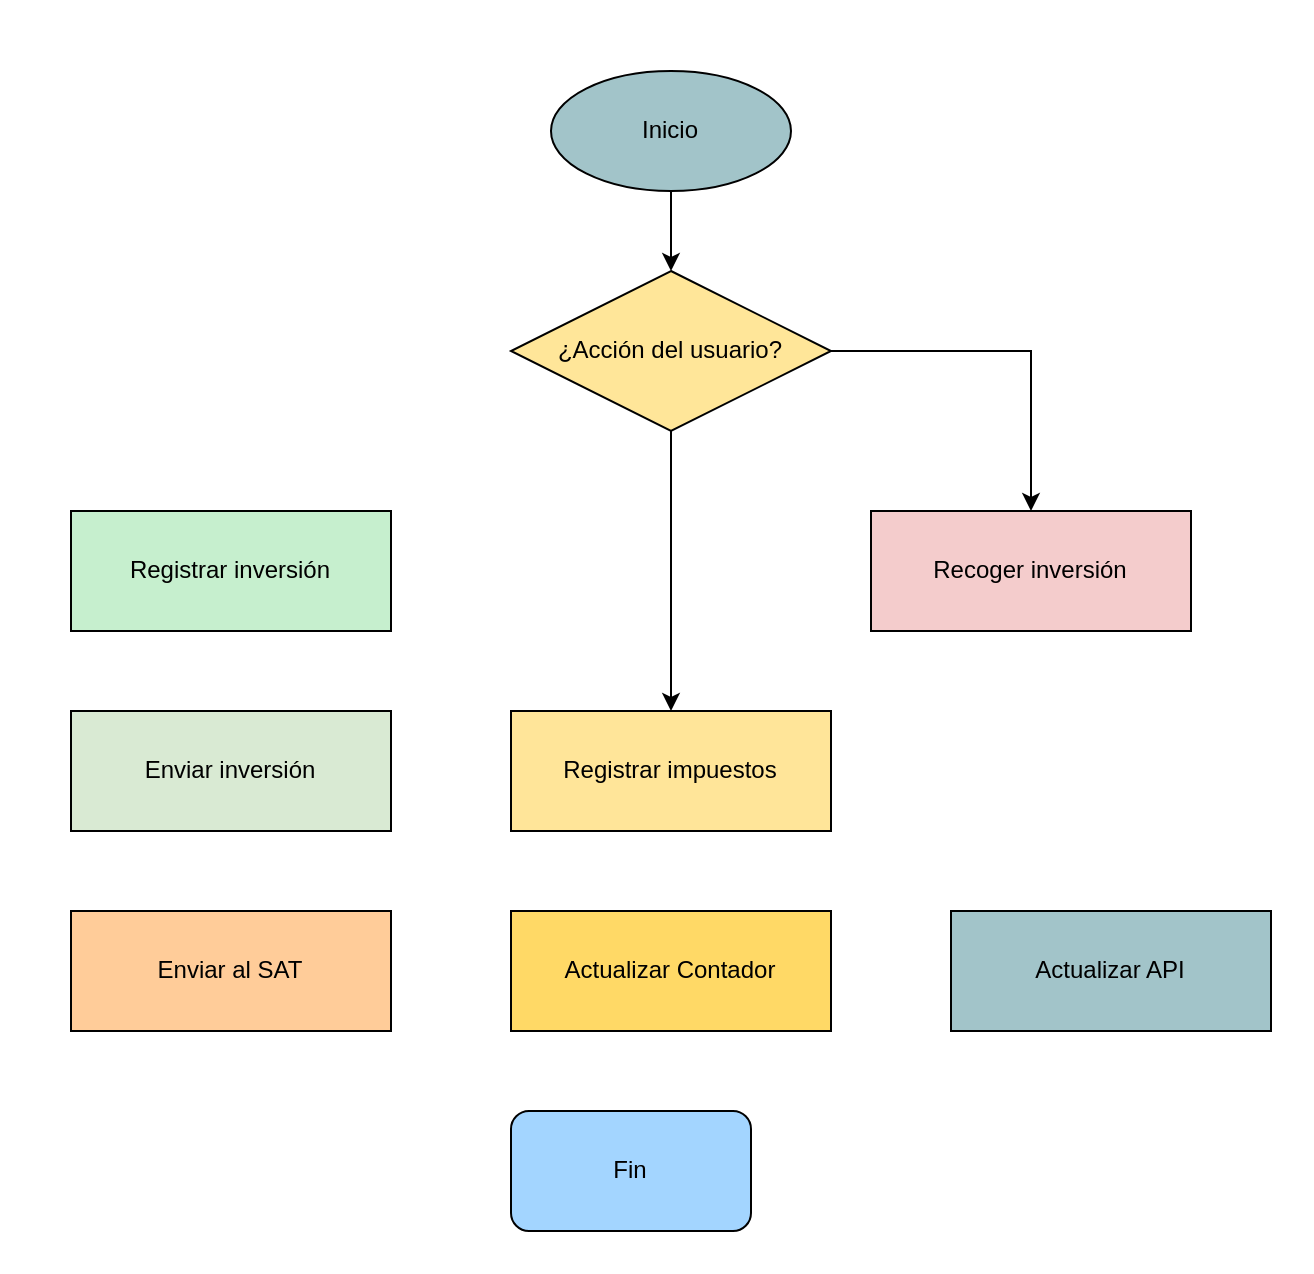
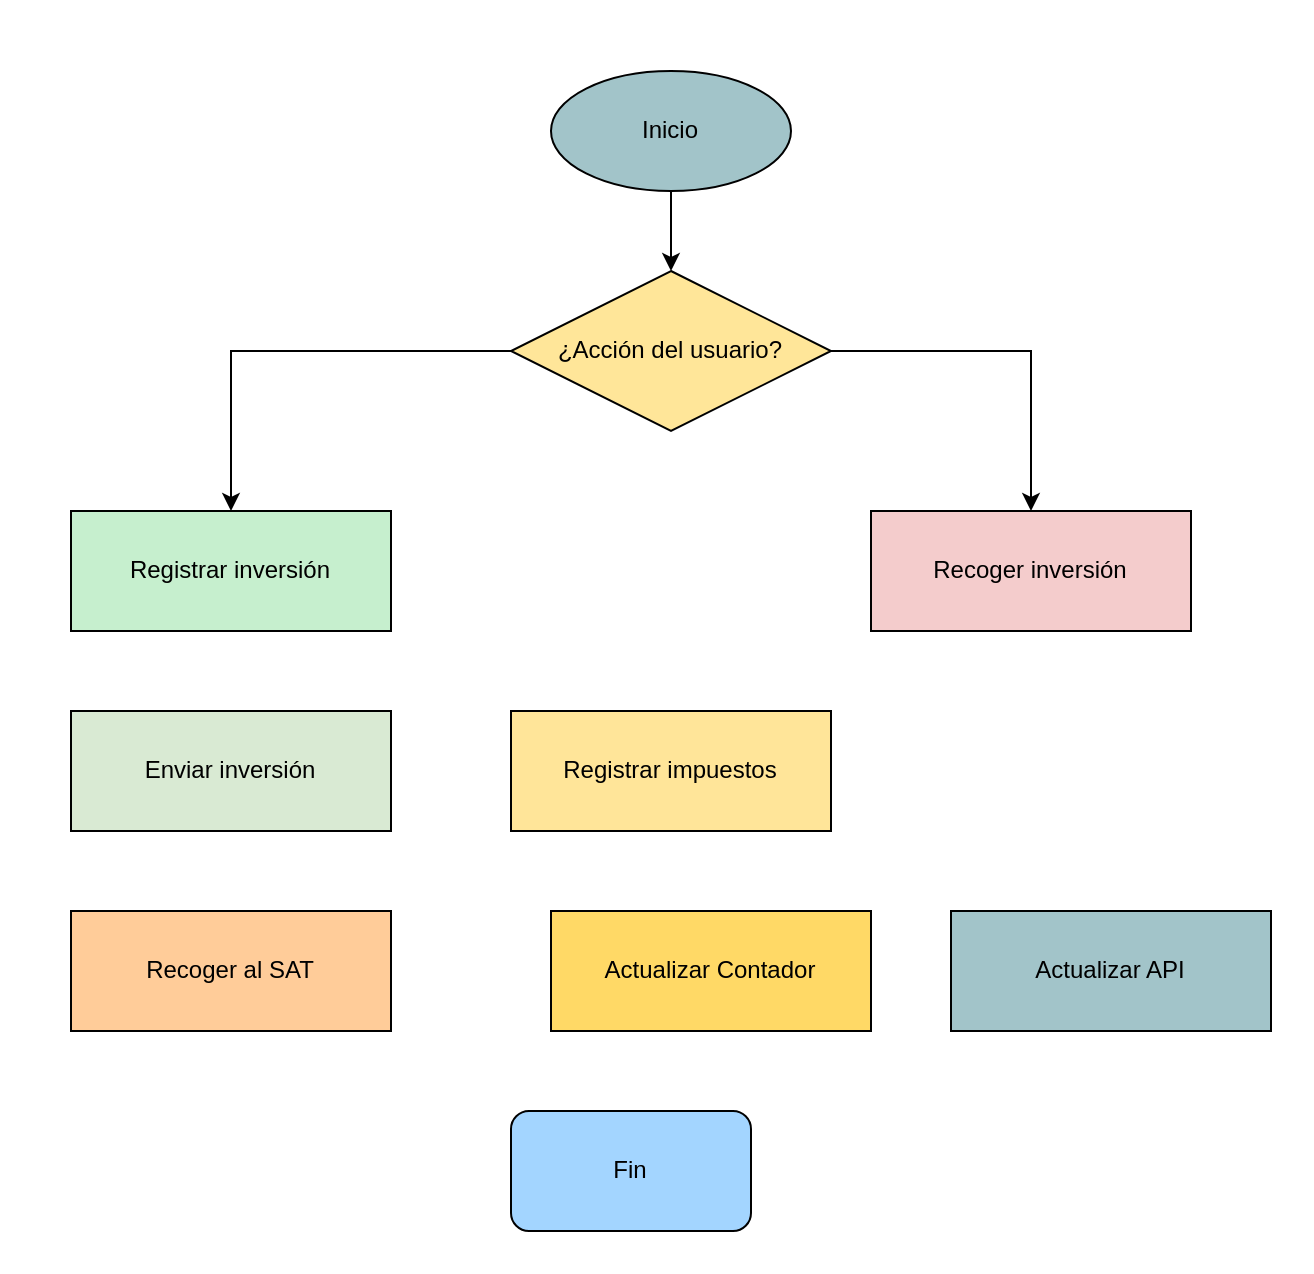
edge "¿Acción del usuario?" -> "Registrar impuestos": now "¿Acción del usuario?" -> "Registrar inversión"
node "Enviar al SAT": label "Enviar al SAT" -> "Recoger al SAT"
node "Actualizar Contador": moved (671, 971) -> (711, 971)
